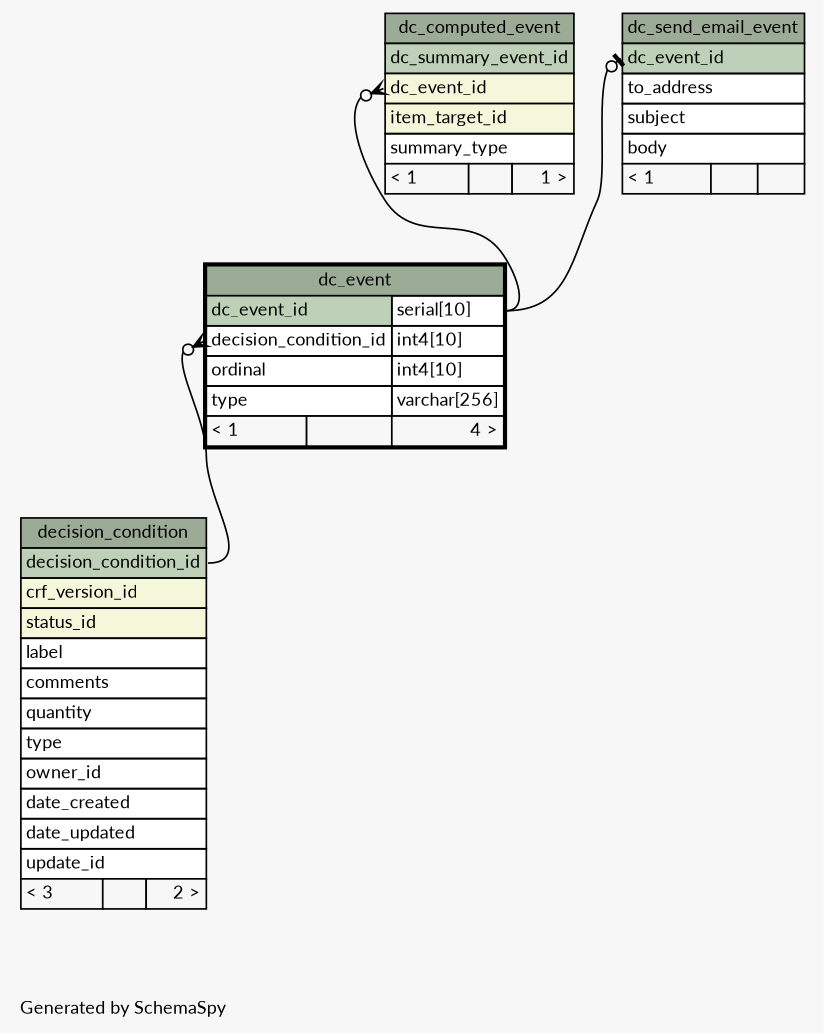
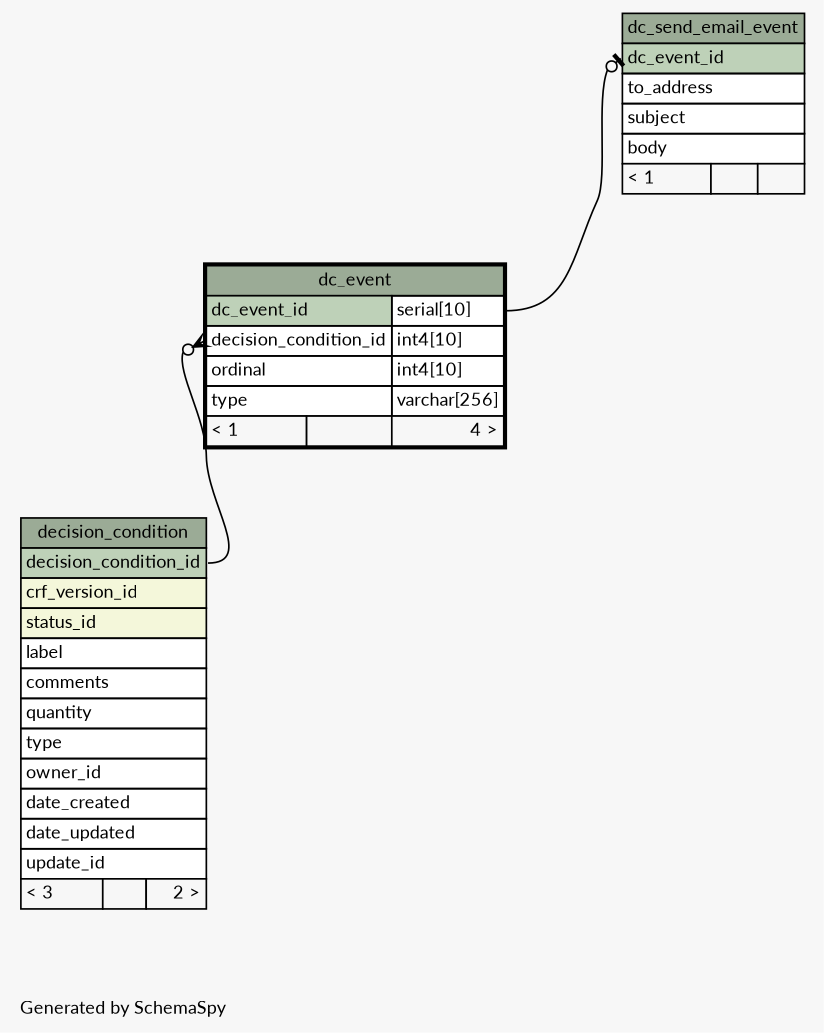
node "dc_computed_event": removed
